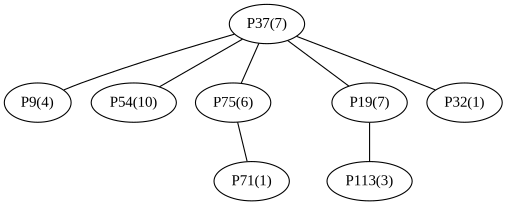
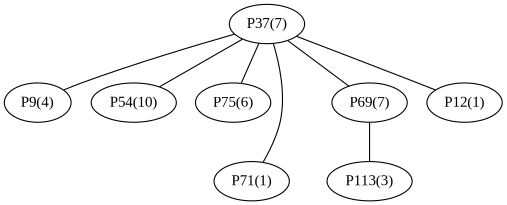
node "P19(7)": label "P19(7)" -> "P69(7)"
node "P32(1)": label "P32(1)" -> "P12(1)"
edge "P75(6)" -- "P71(1)": now "P37(7)" -- "P71(1)"
